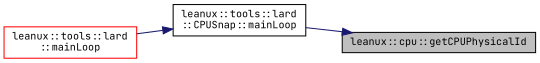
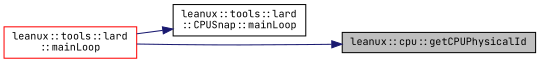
edge "leanux::tools::lard ::CPUSnap::mainLoop" -> "leanux::cpu::getCPUPhysicalId": now "leanux::tools::lard ::mainLoop" -> "leanux::cpu::getCPUPhysicalId"
